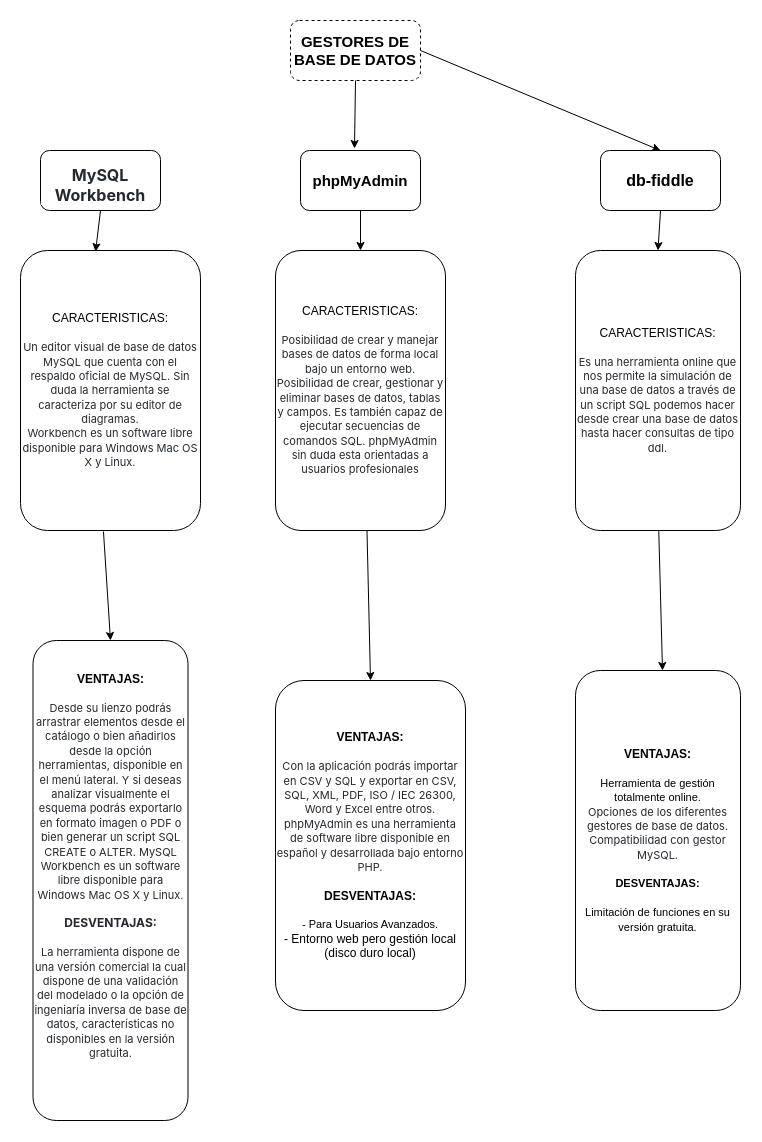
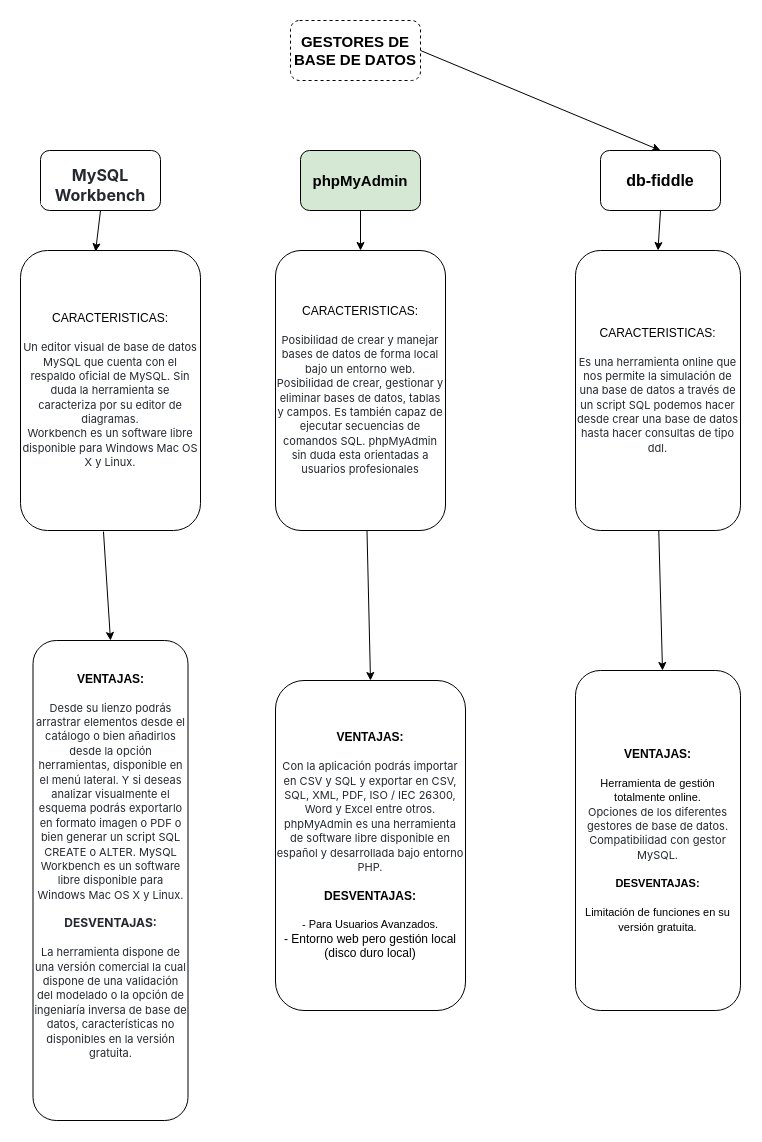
edge "GESTORES DE BASE DE DATOS" -> "phpMyAdmin": removed
node "phpMyAdmin": fillcolor #ffffff -> #d5e8d4
